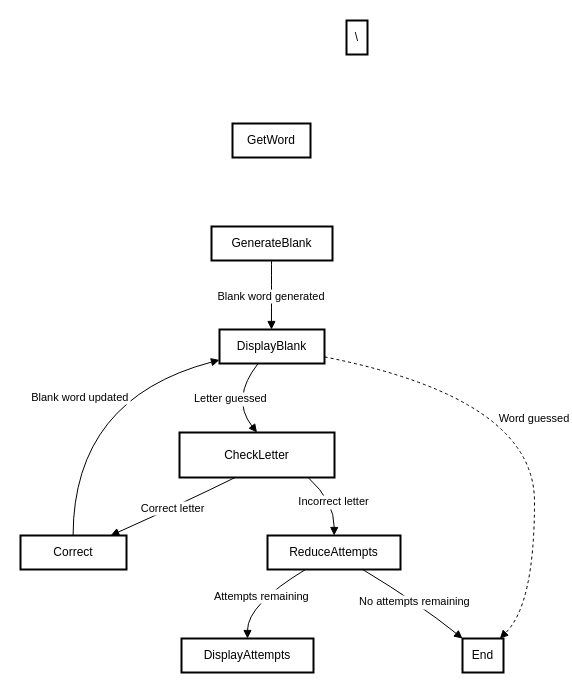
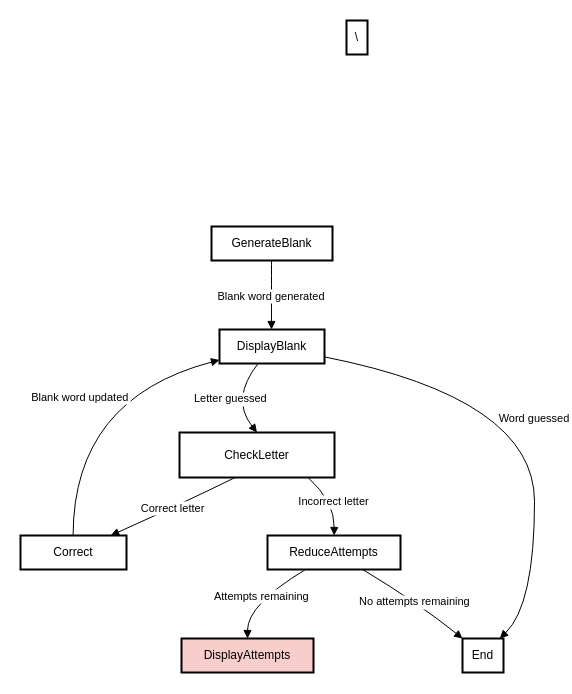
node "GetWord": removed
edge "DisplayBlank" -> "End": style dashed -> solid
node "DisplayAttempts": fillcolor #ffffff -> #f8cecc
